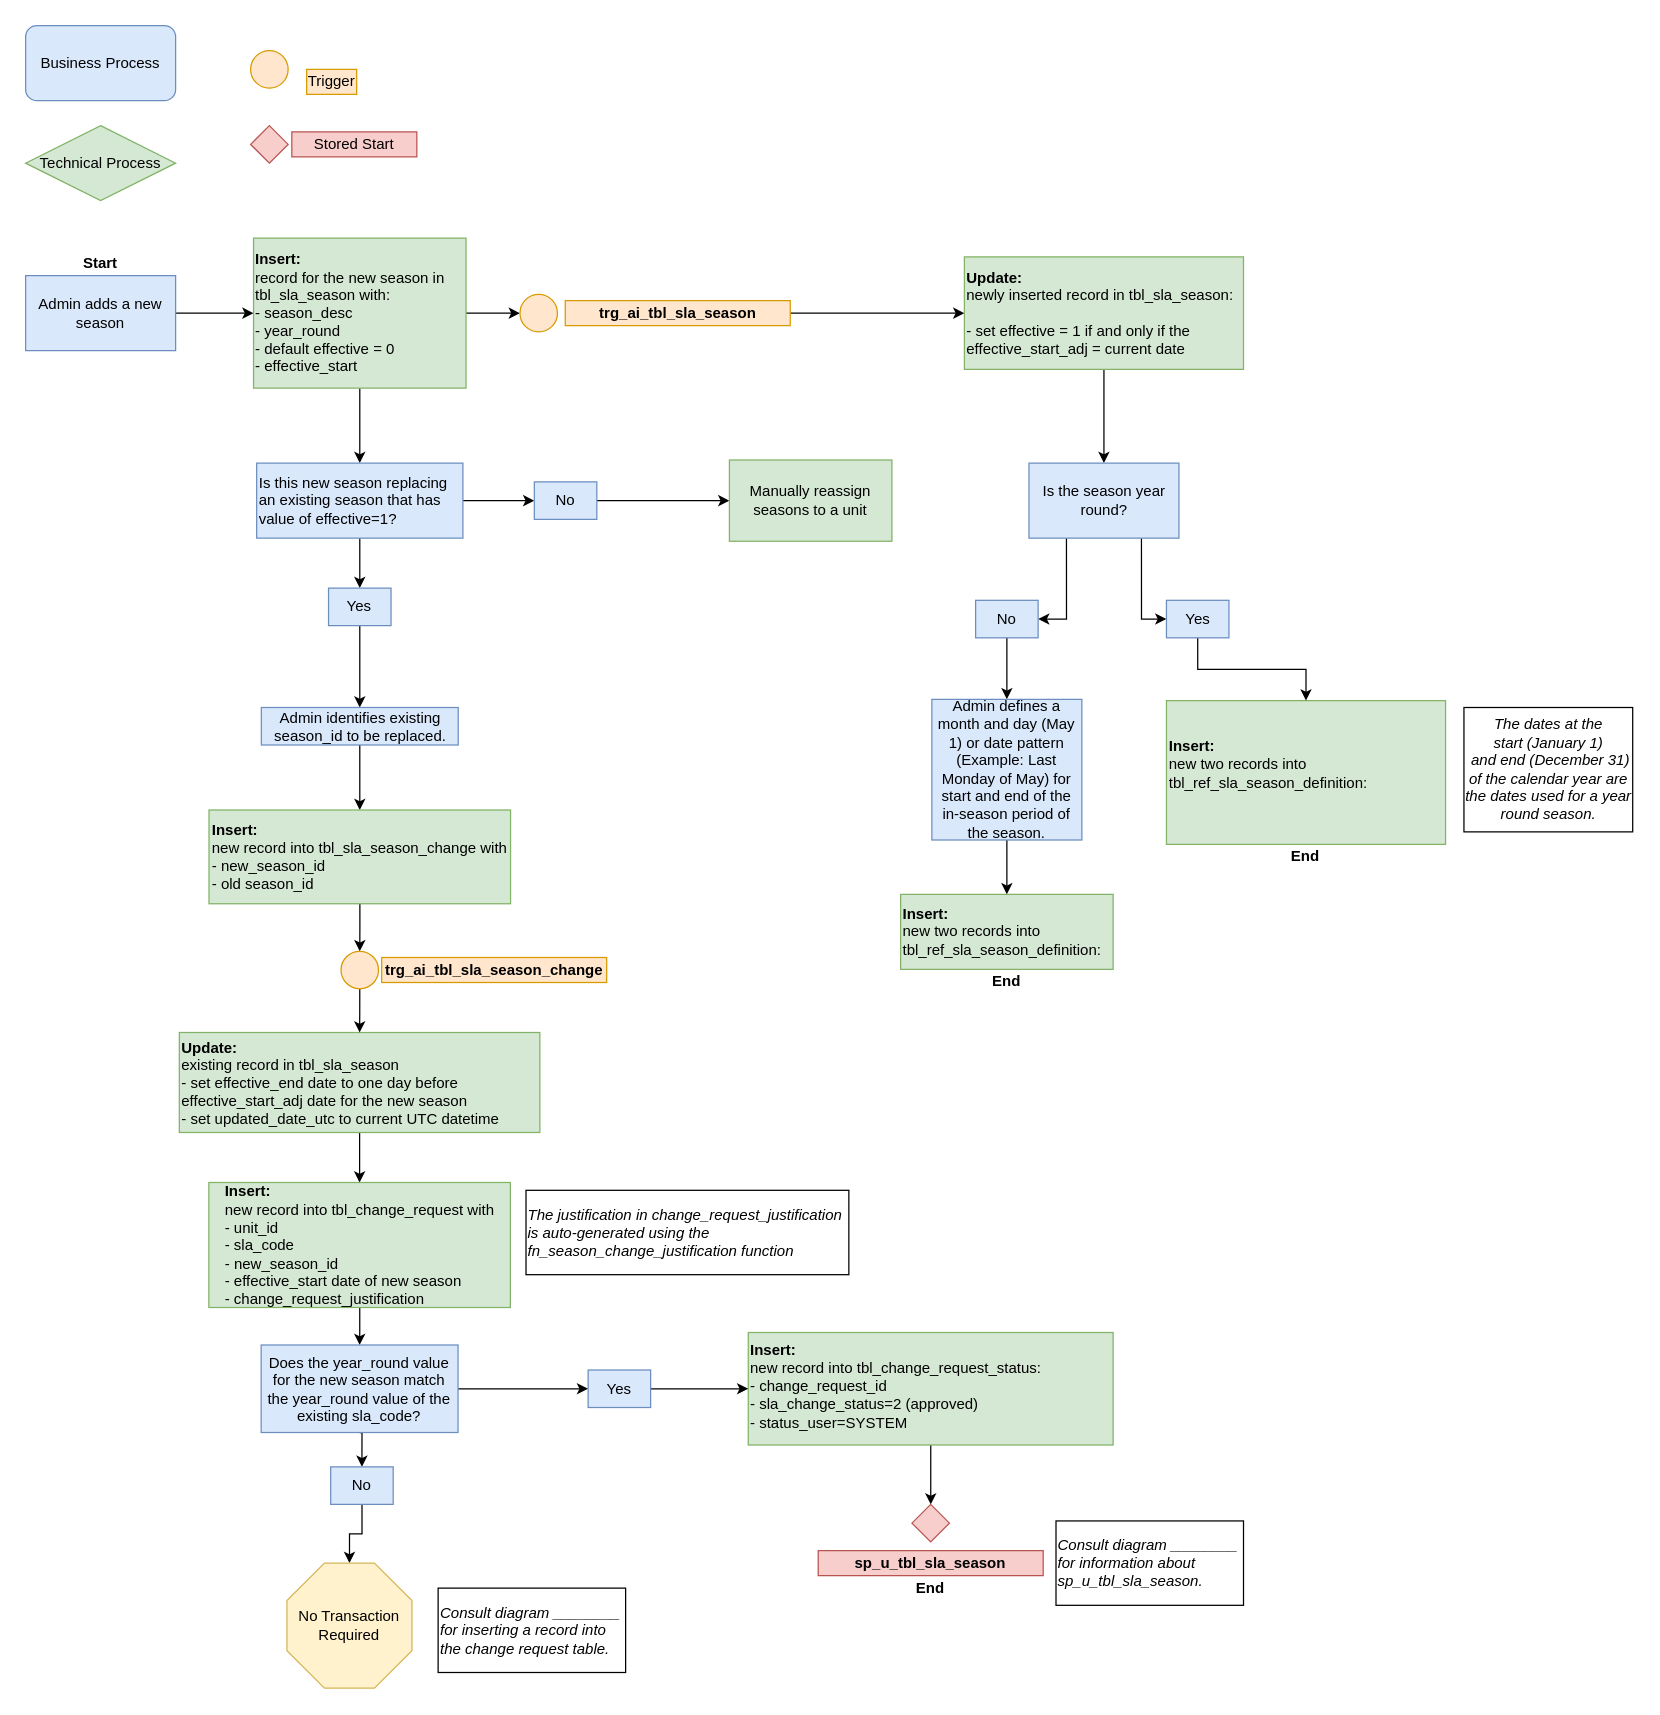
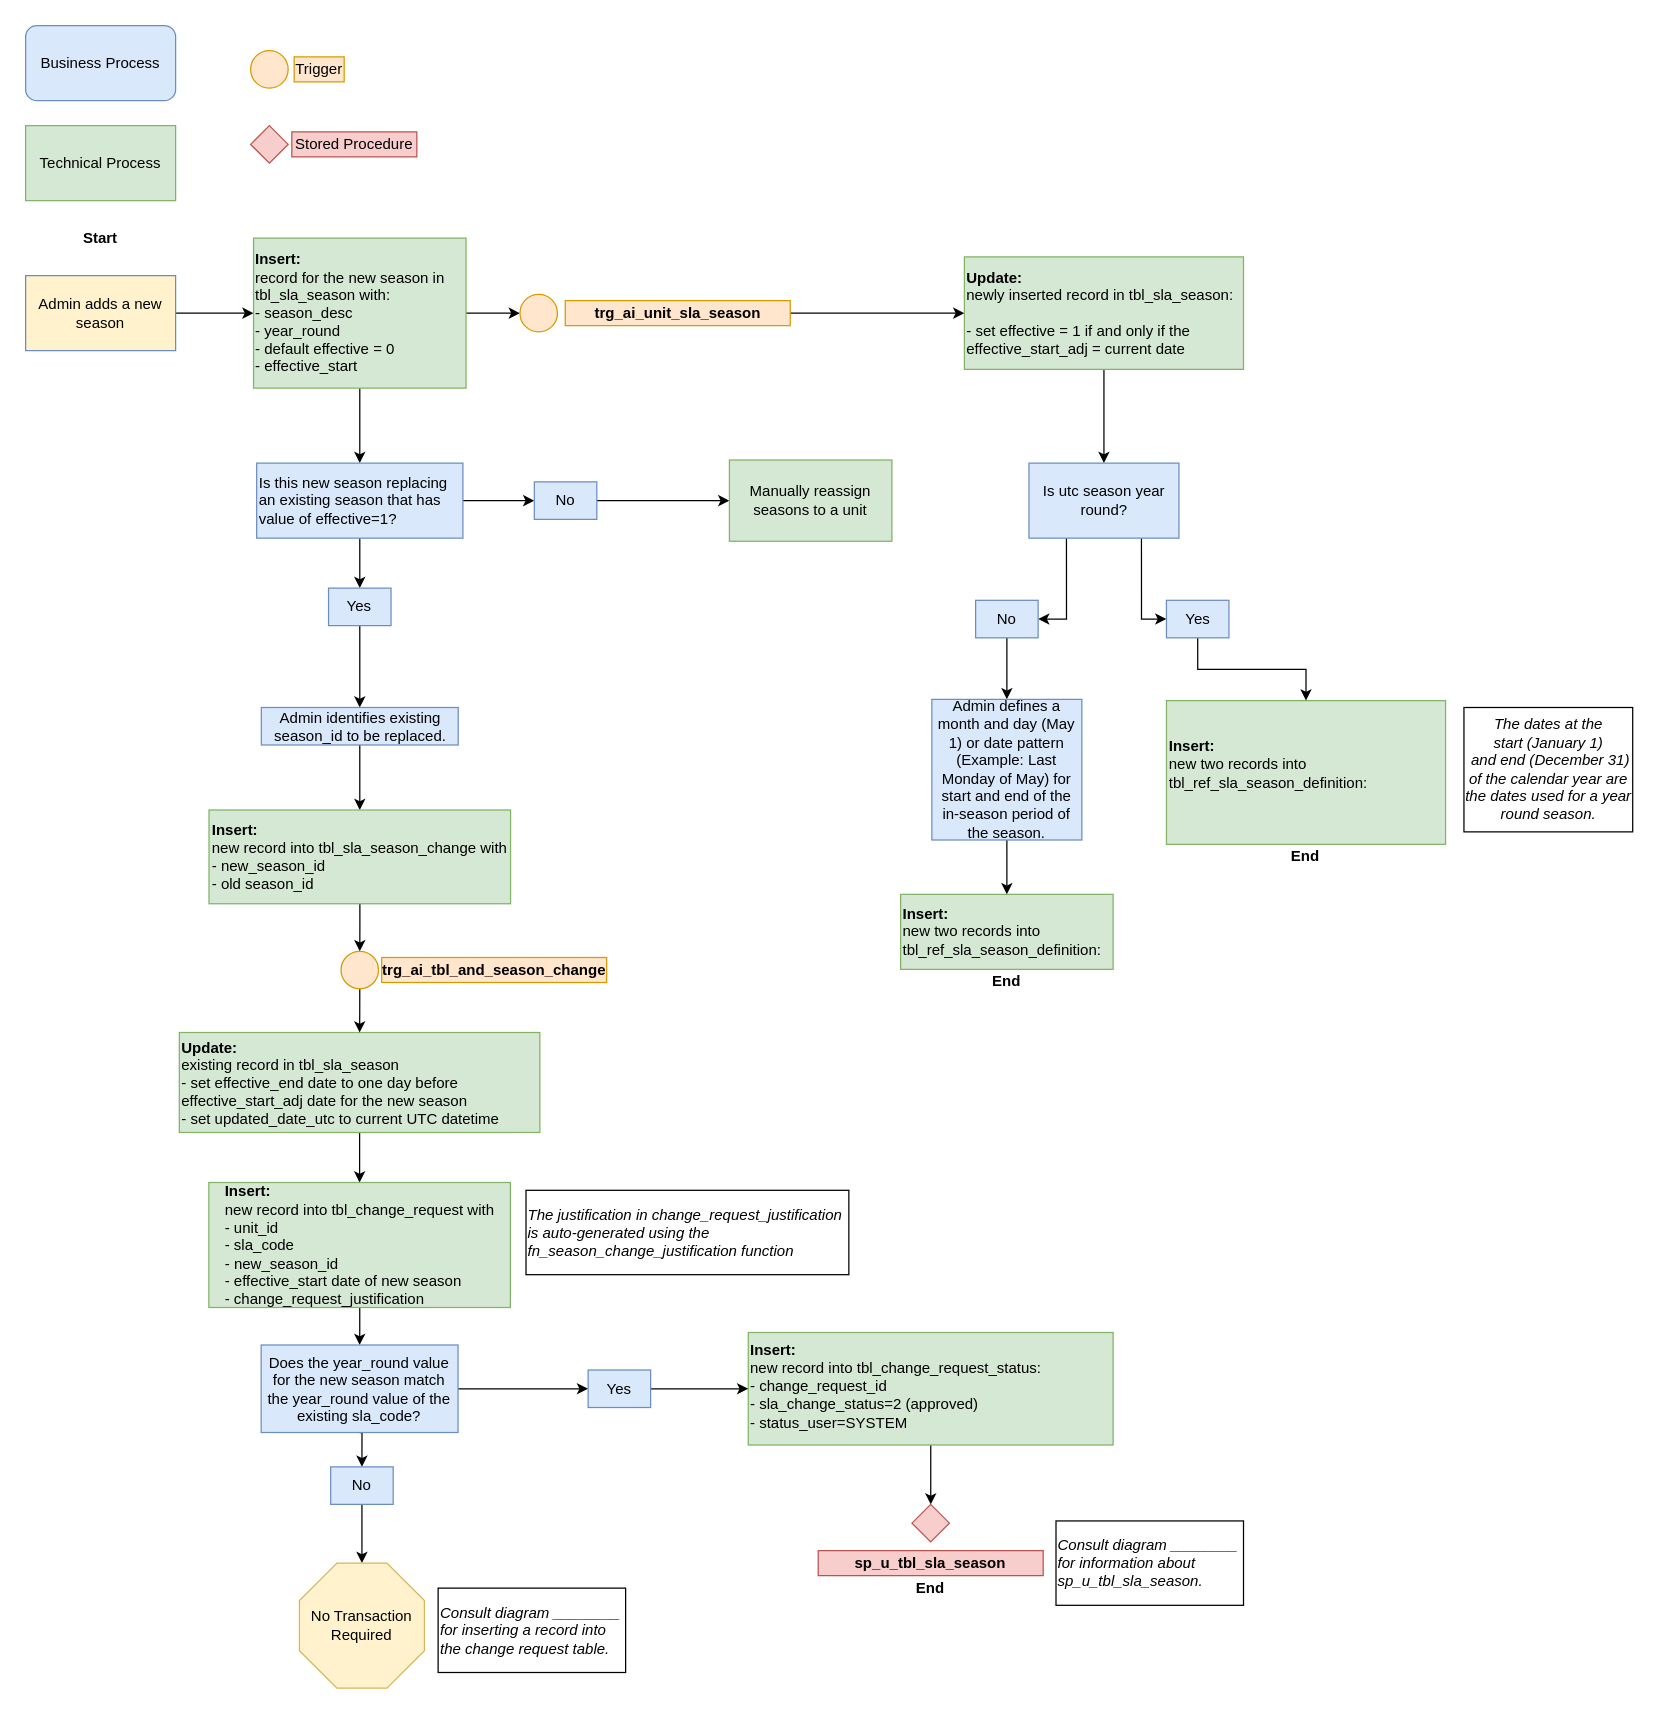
node "Trigger": moved (332, 82) -> (319, 69)
node "Stored Start": label "Stored Start" -> "Stored Procedure"
node "Technical Process": shape diamond -> rectangle
node "Start": moved (101, 263) -> (101, 238)
node "Admin adds a new season": fillcolor #dae8fc -> #fff2cc
node "trg_ai_tbl_sla_season": label "trg_ai_tbl_sla_season" -> "trg_ai_unit_sla_season"
node "Is the season year round?": label "Is the season year round?" -> "Is utc season year round?"
node "trg_ai_tbl_sla_season_change": label "trg_ai_tbl_sla_season_change" -> "trg_ai_tbl_and_season_change"
node "No Transaction Required": moved (349, 1626) -> (362, 1626)
